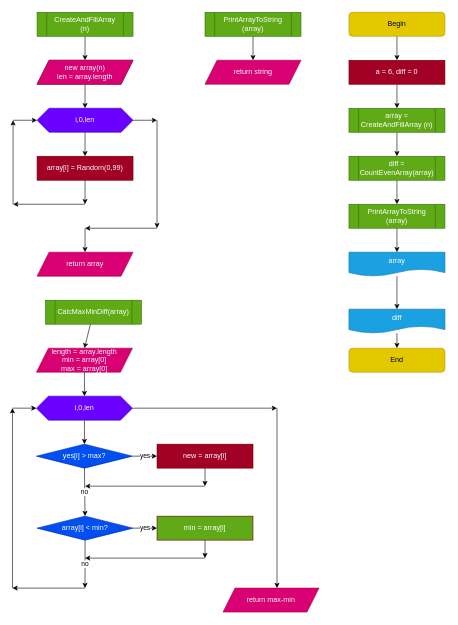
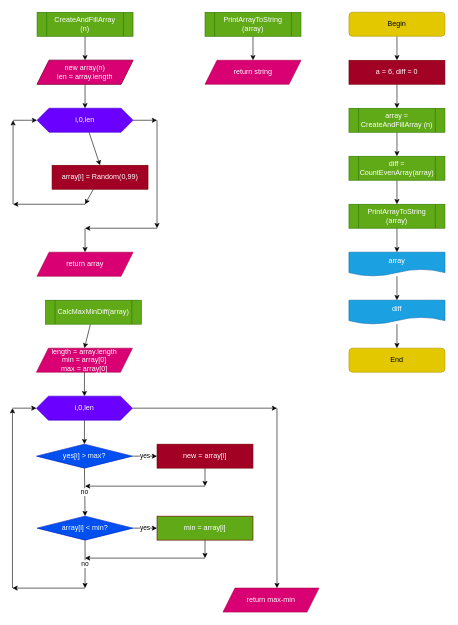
node "array[i] = Random(0,99)": moved (85, 168) -> (100, 177)
node "diff": moved (397, 321) -> (397, 312)
